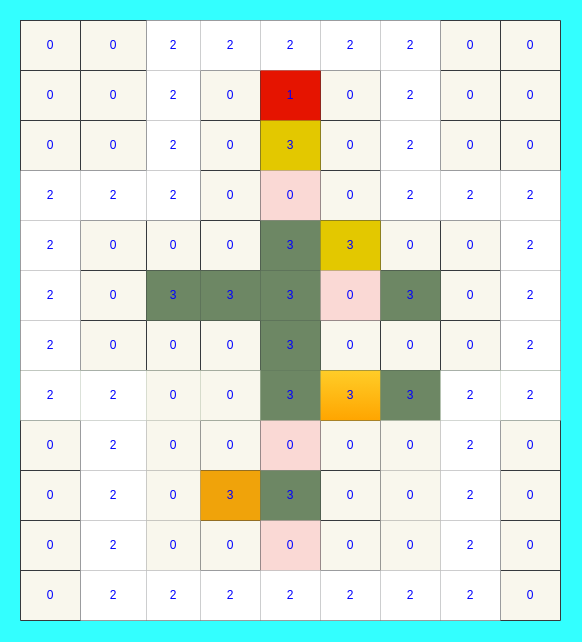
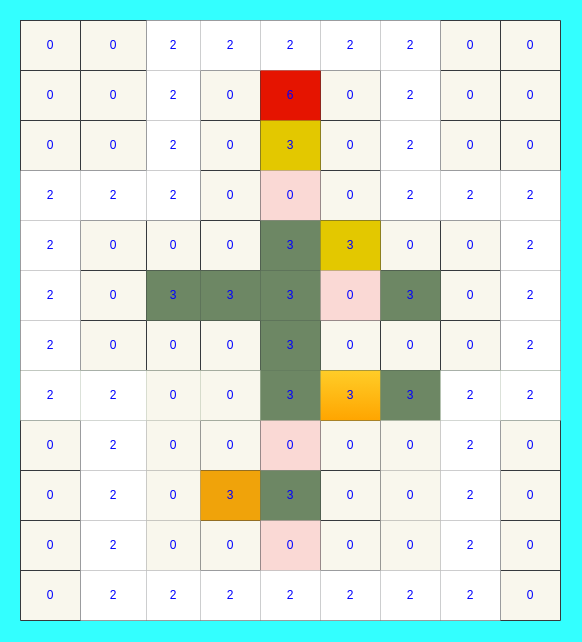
node "1": label "1" -> "6"
